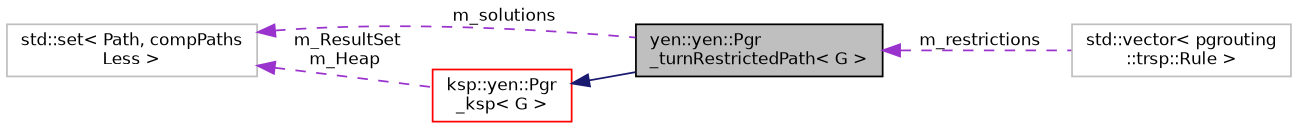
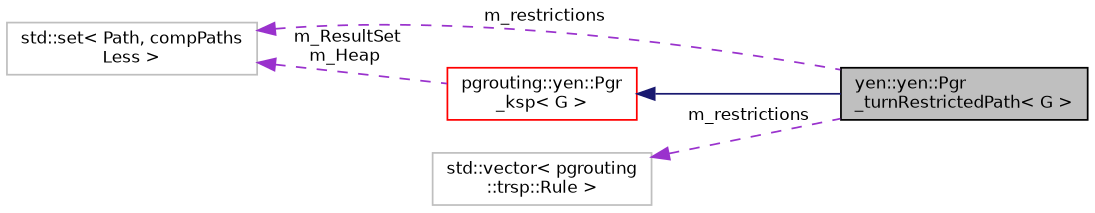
edge "yen::yen::Pgr _turnRestrictedPath< G >" -> "std::set< Path, compPaths Less >": label " m_solutions" -> " m_restrictions"
edge "std::vector< pgrouting ::trsp::Rule >" -> "yen::yen::Pgr _turnRestrictedPath< G >": reversed
node "ksp::yen::Pgr _ksp< G >": label "ksp::yen::Pgr _ksp< G >" -> "pgrouting::yen::Pgr _ksp< G >"
